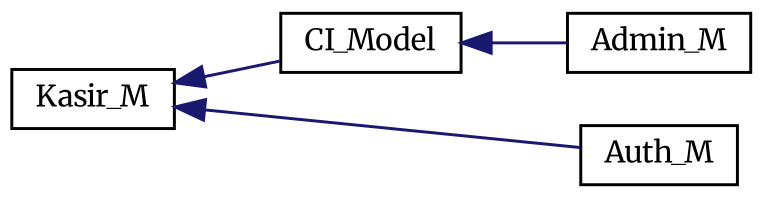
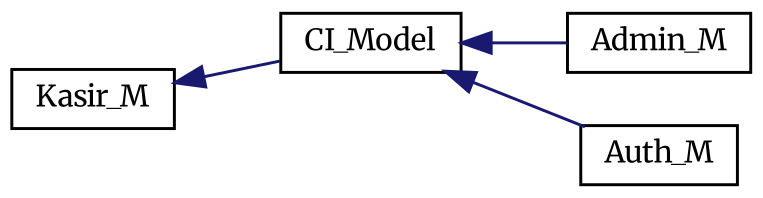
edge "Auth_M" -> "Kasir_M": now "Auth_M" -> "CI_Model"
